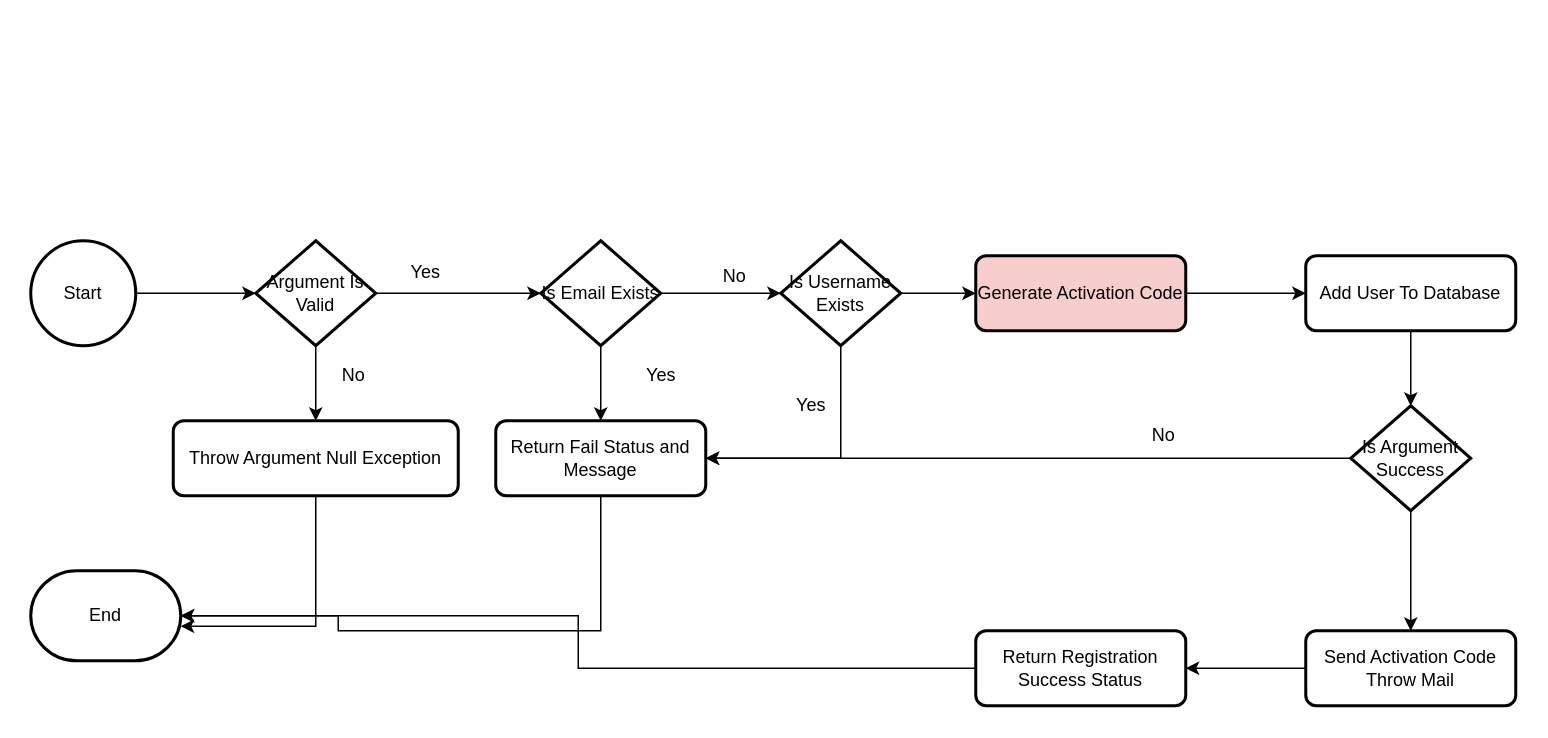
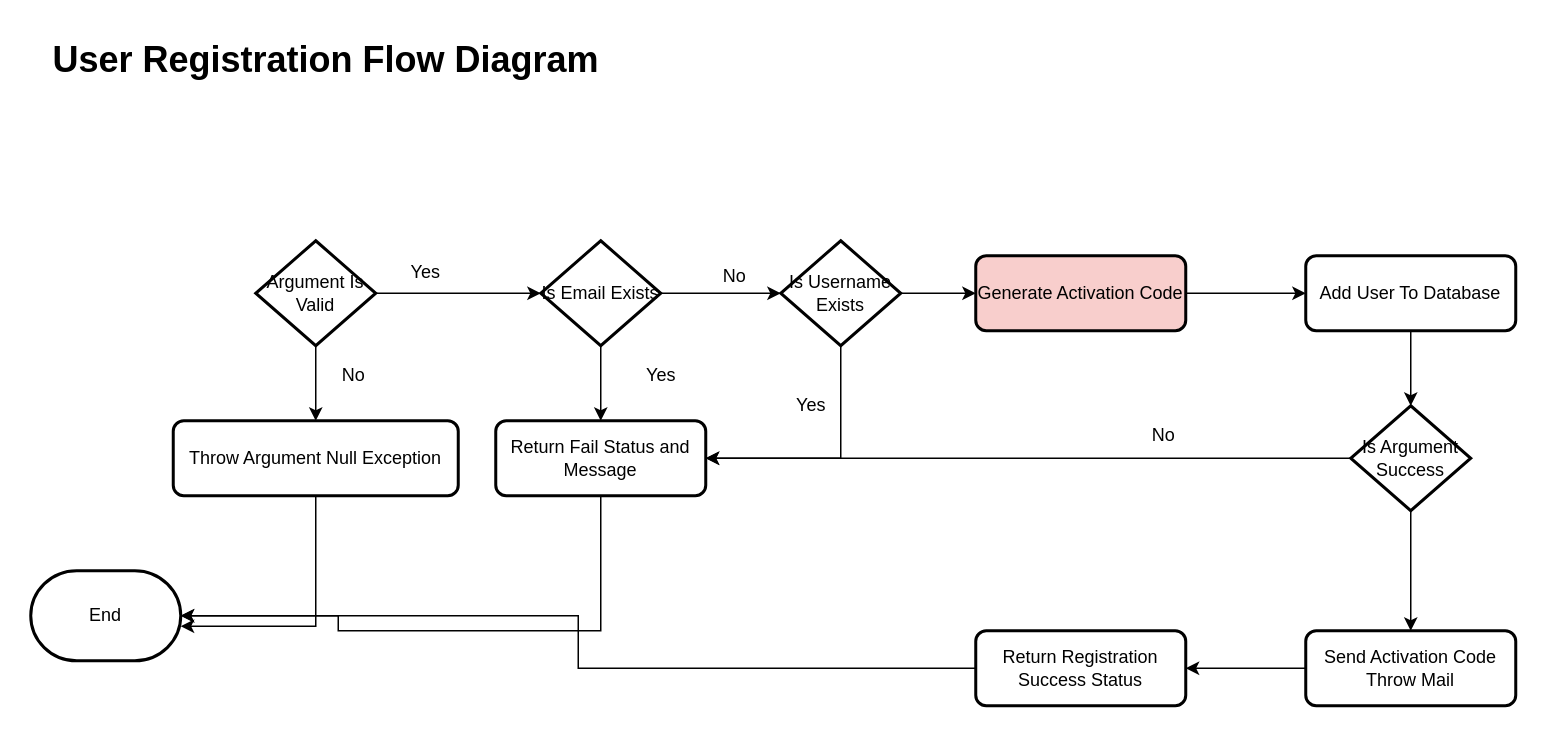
node "User Registration Flow Diagram": added
node "Start": removed
edge "Start" -> "Argument Is Valid": removed
